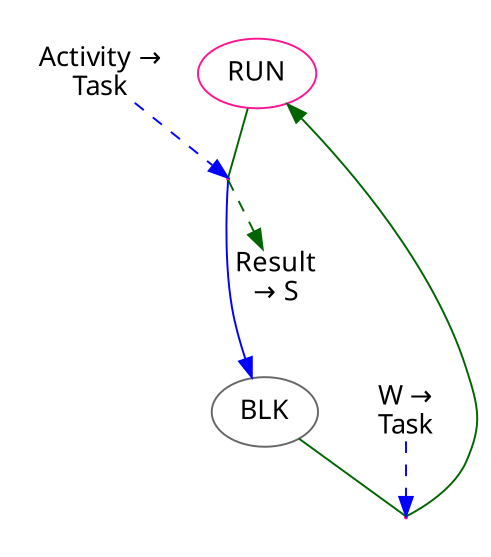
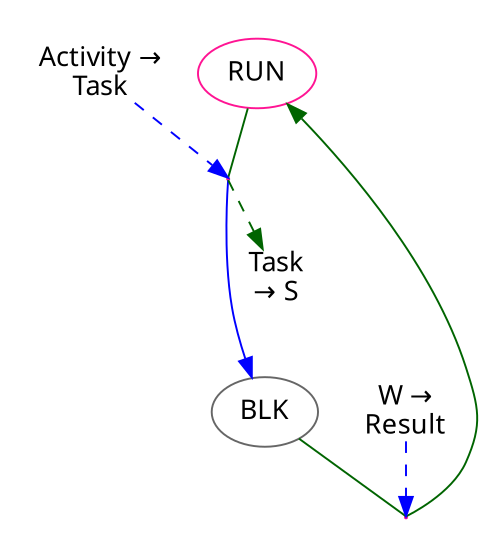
node "Result → S": label "Result → S" -> "Task → S"
node "W → Task": label "W → Task" -> "W → Result"
